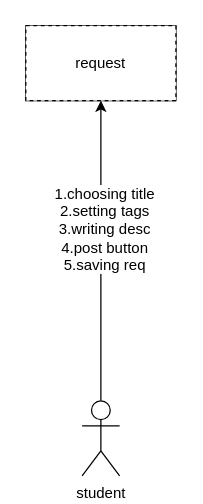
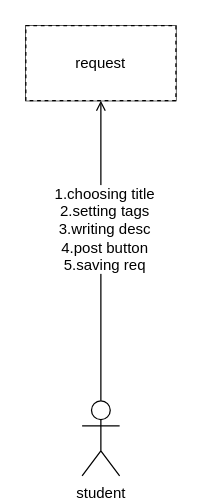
edge "student" -> "request": arrowhead classic -> open
